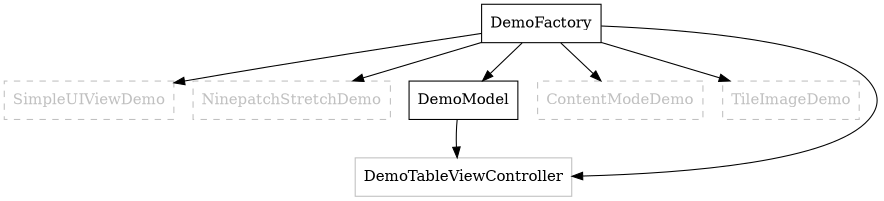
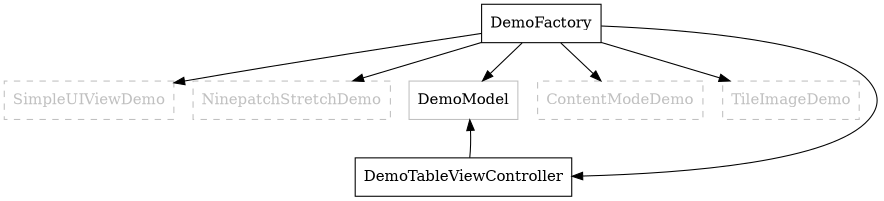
node "DemoModel": color black -> gray
edge "DemoModel" -> "DemoTableViewController": reversed
node "DemoTableViewController": color gray -> black
